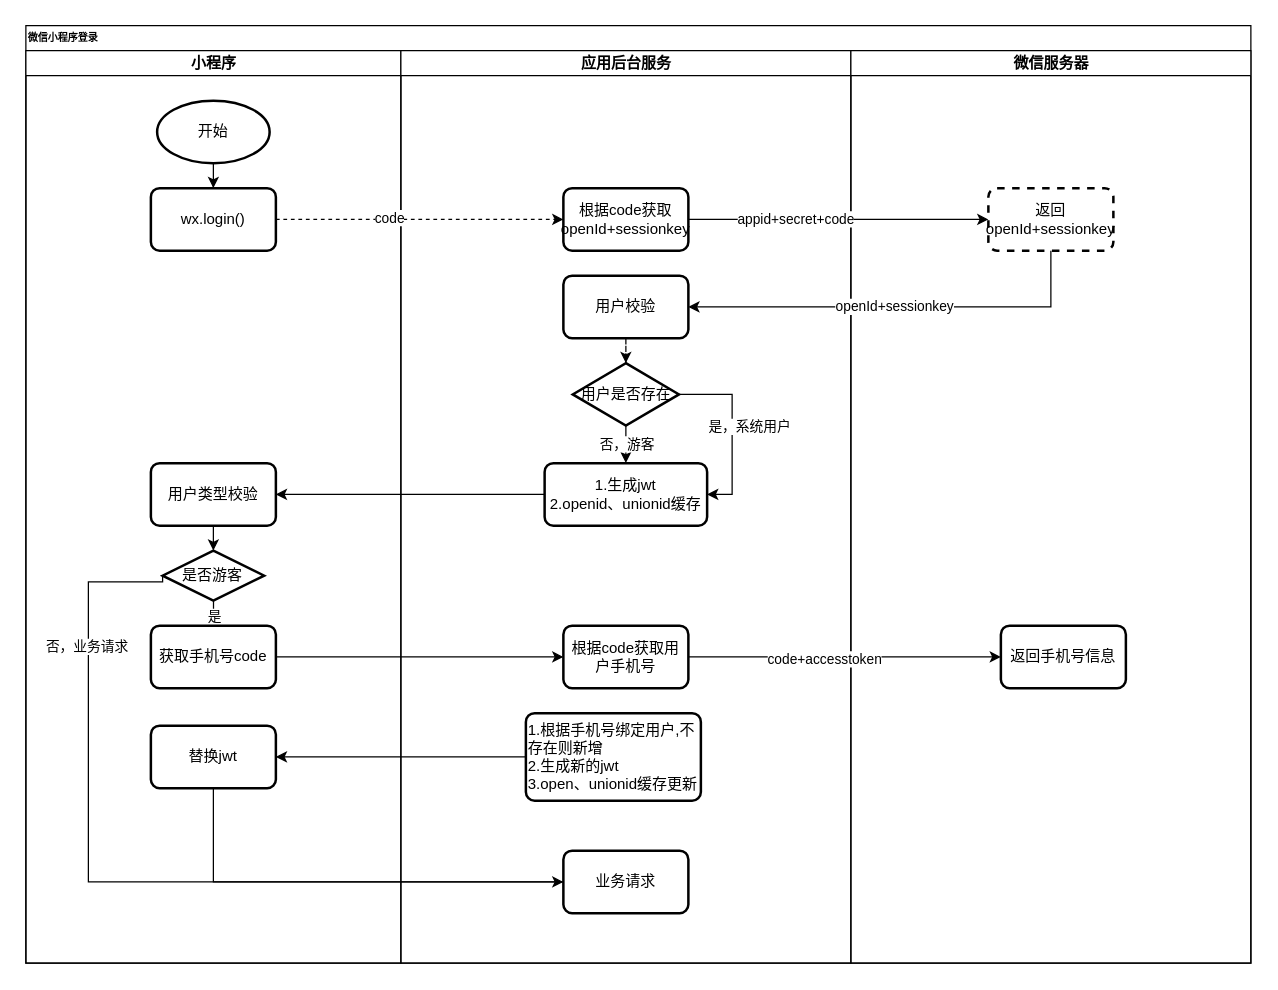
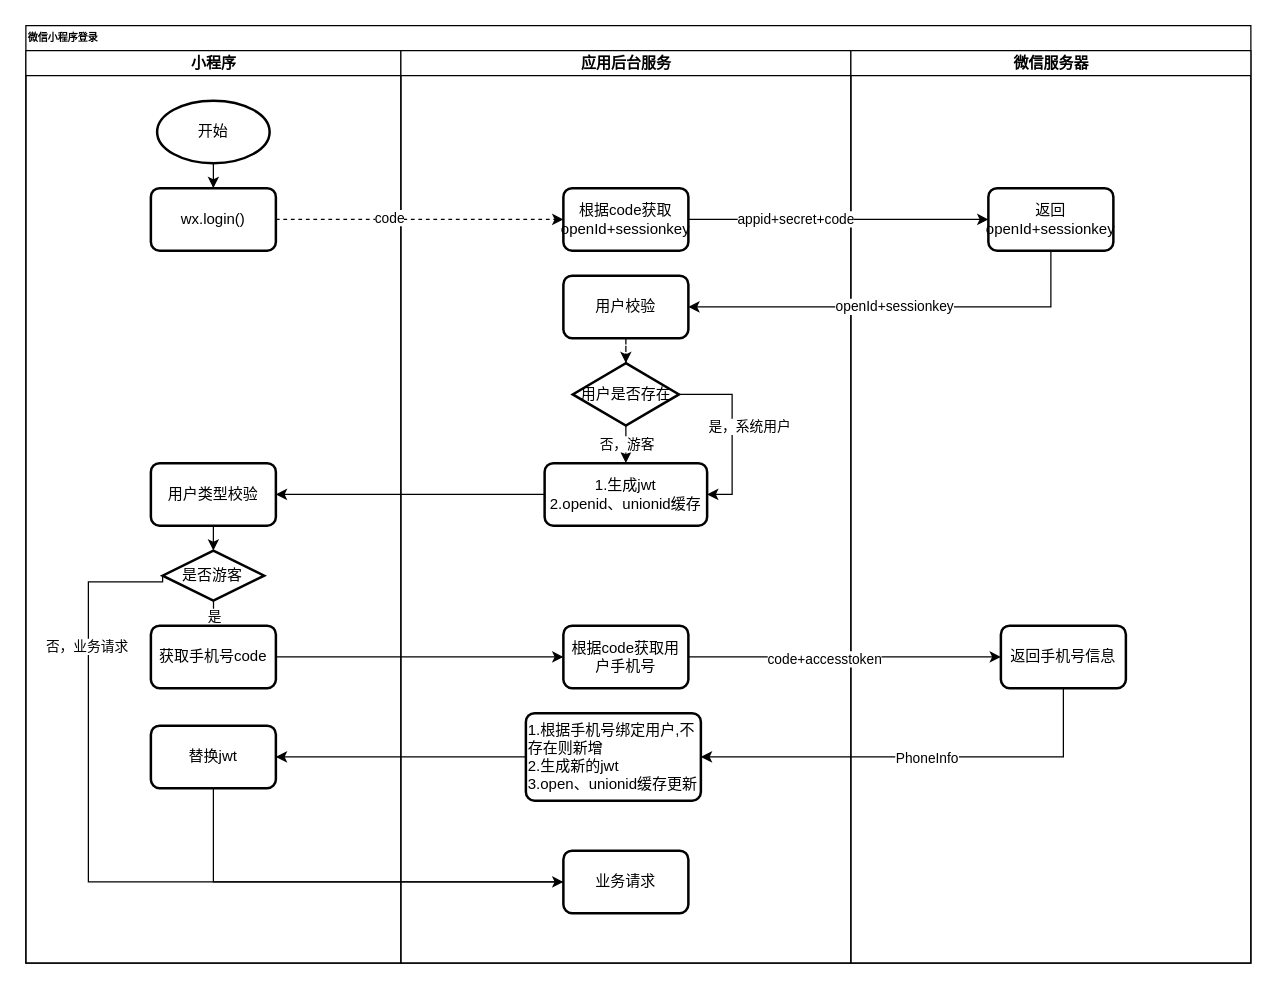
node "返回openId+sessionkey": style dashed -> solid
edge "返回手机号信息" -> "1.根据手机号绑定用户,不存在则新增 2.生成新的jwt 3.open、unionid缓存更新": added, label "PhoneInfo"
